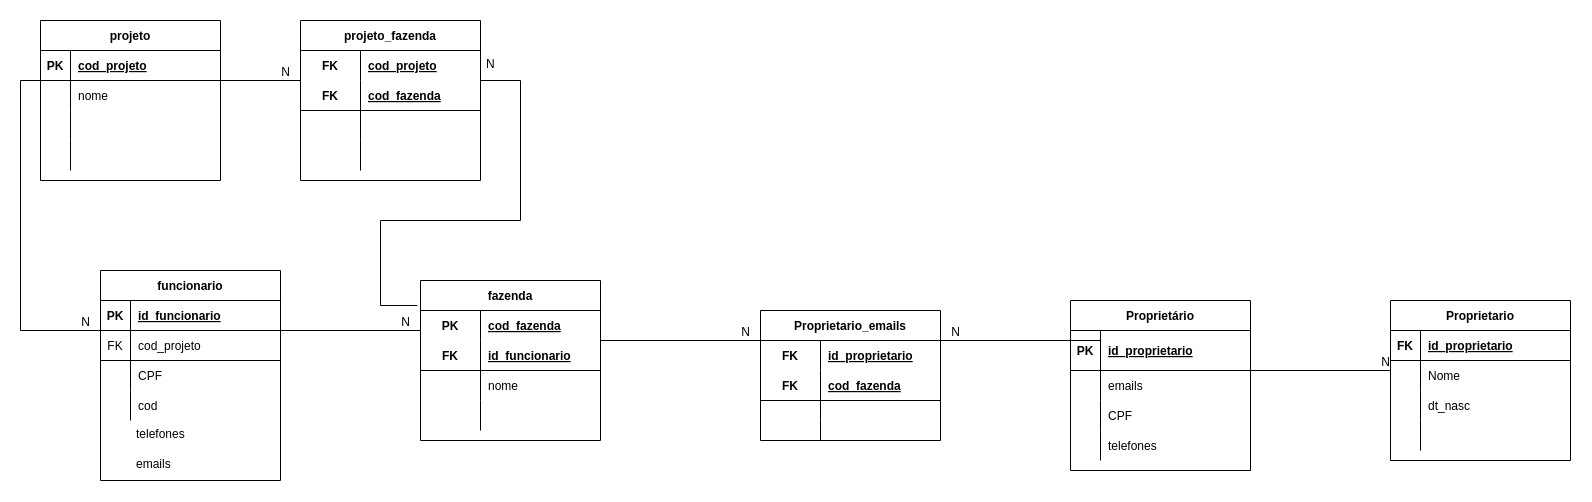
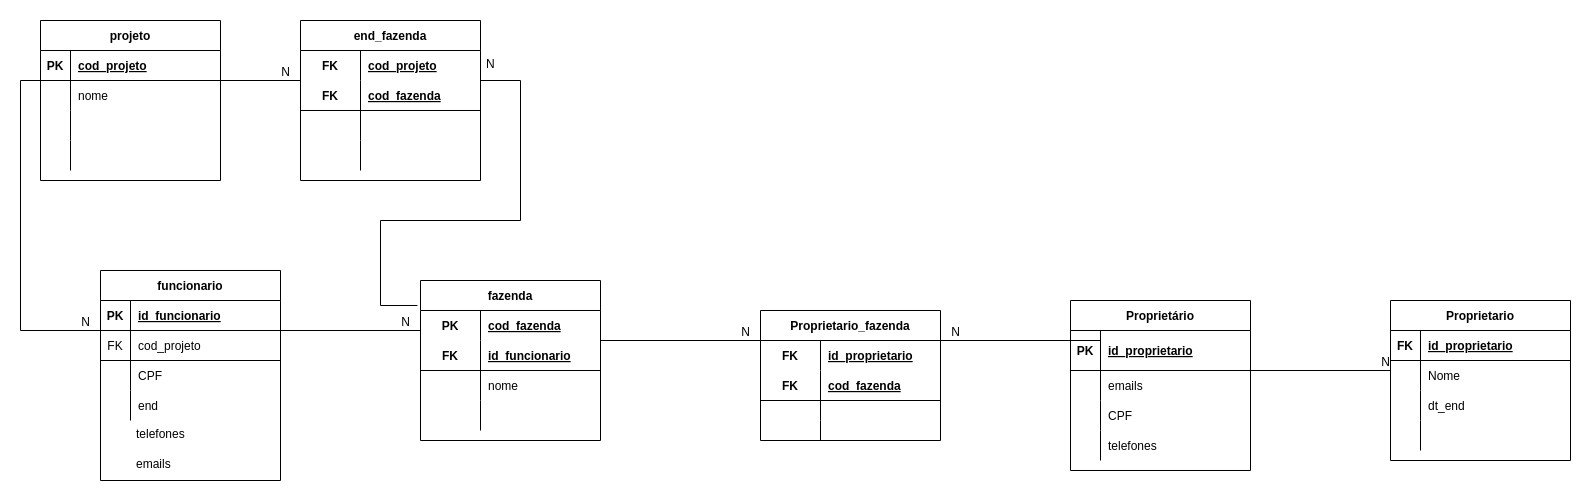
node "projeto_fazenda": label "projeto_fazenda" -> "end_fazenda"
node "Proprietario_emails": label "Proprietario_emails" -> "Proprietario_fazenda"
node "cod": label "cod" -> "end"
node "dt_nasc": label "dt_nasc" -> "dt_end"
